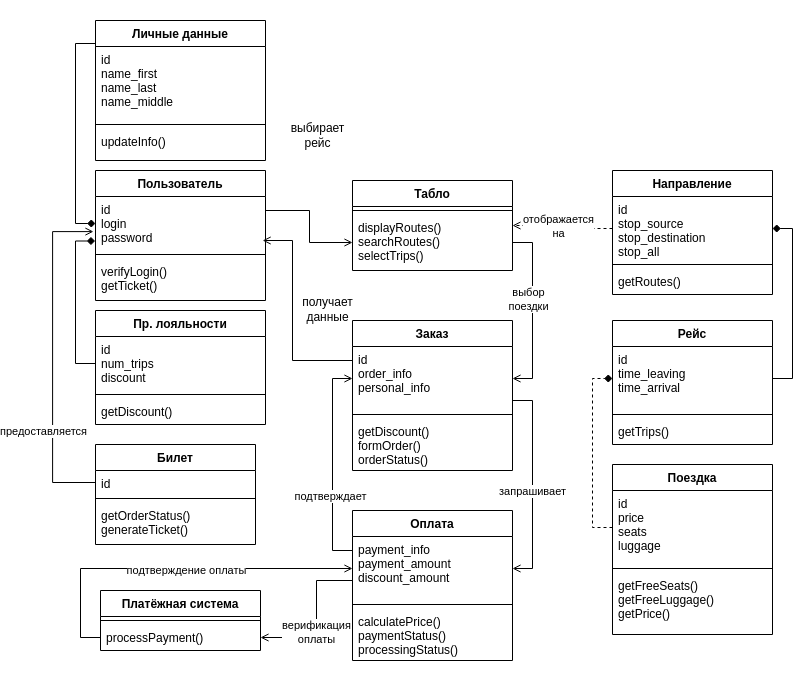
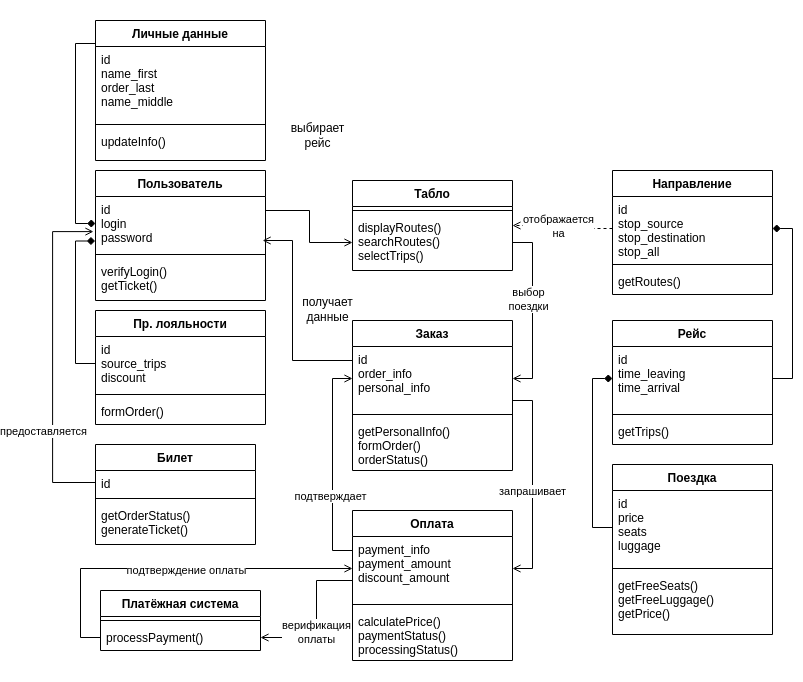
node "id name_first name_last name_middle": label "id name_first name_last name_middle" -> "id name_first order_last name_middle"
node "id num_trips discount": label "id num_trips discount" -> "id source_trips discount"
node "getDiscount()": label "getDiscount()" -> "formOrder()"
node "getDiscount() formOrder() orderStatus()": label "getDiscount() formOrder() orderStatus()" -> "getPersonalInfo() formOrder() orderStatus()"
edge "id price seats luggage" -> "id time_leaving time_arrival": style dashed -> solid
